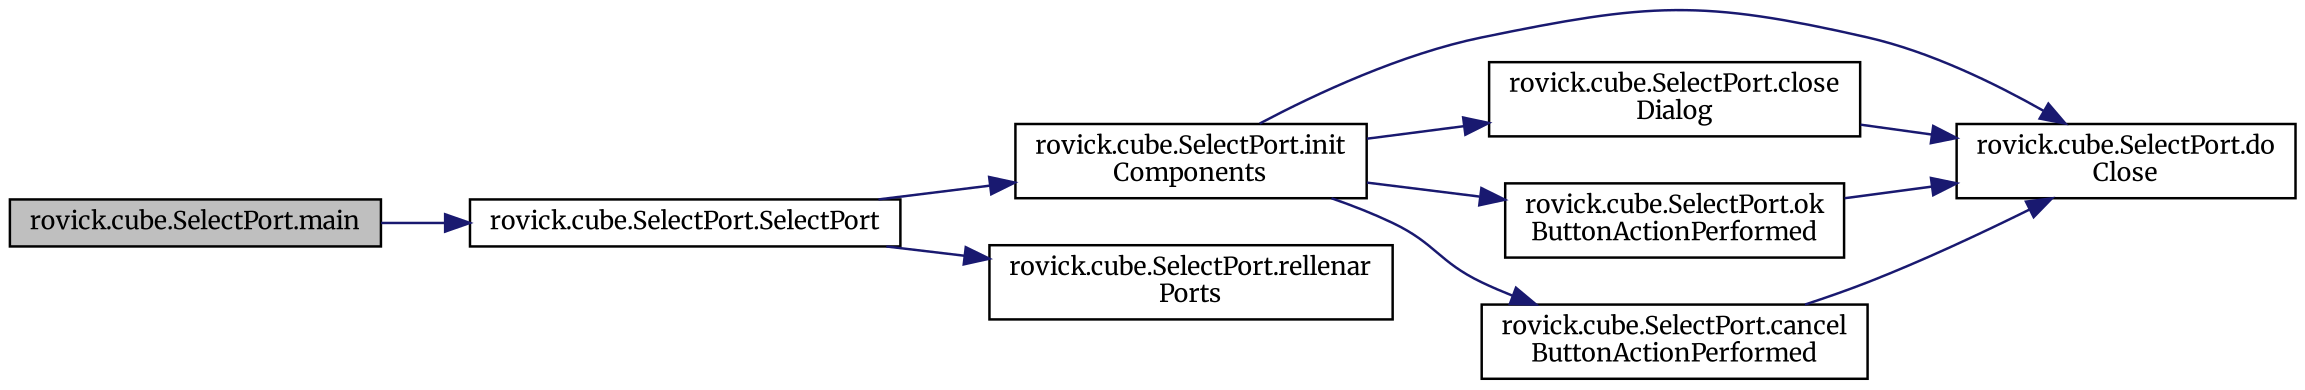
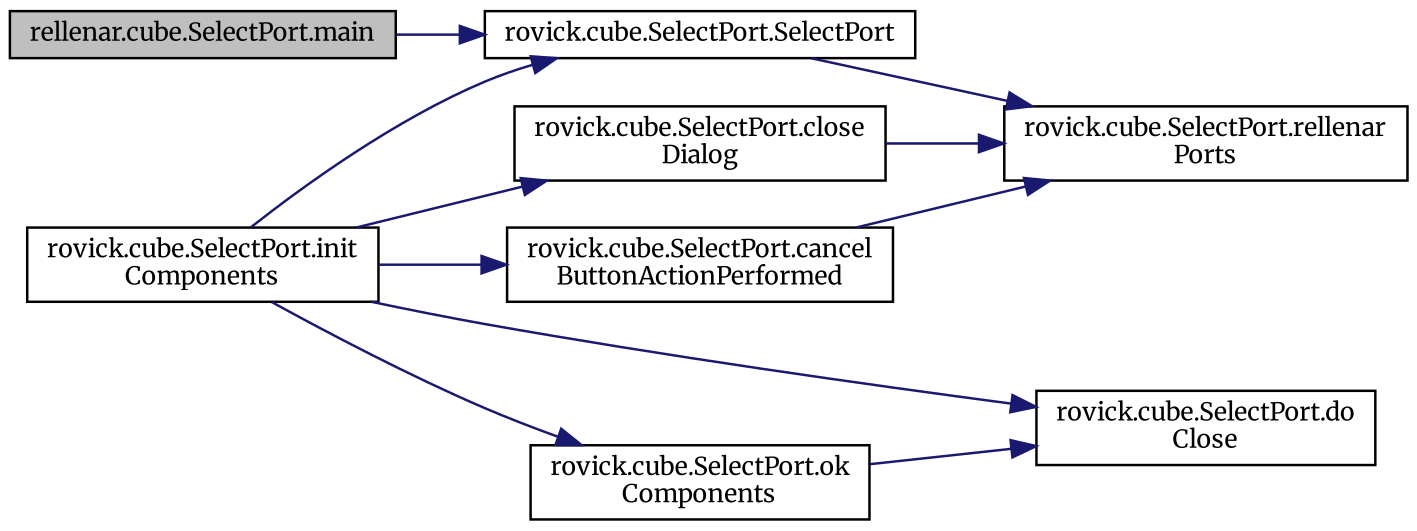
edge "rovick.cube.SelectPort.close Dialog" -> "rovick.cube.SelectPort.do Close": now "rovick.cube.SelectPort.close Dialog" -> "rovick.cube.SelectPort.rellenar Ports"
edge "rovick.cube.SelectPort.SelectPort" -> "rovick.cube.SelectPort.init Components": reversed
node "rovick.cube.SelectPort.ok ButtonActionPerformed": label "rovick.cube.SelectPort.ok ButtonActionPerformed" -> "rovick.cube.SelectPort.ok Components"
node "rovick.cube.SelectPort.main": label "rovick.cube.SelectPort.main" -> "rellenar.cube.SelectPort.main"
edge "rovick.cube.SelectPort.cancel ButtonActionPerformed" -> "rovick.cube.SelectPort.do Close": now "rovick.cube.SelectPort.cancel ButtonActionPerformed" -> "rovick.cube.SelectPort.rellenar Ports"
